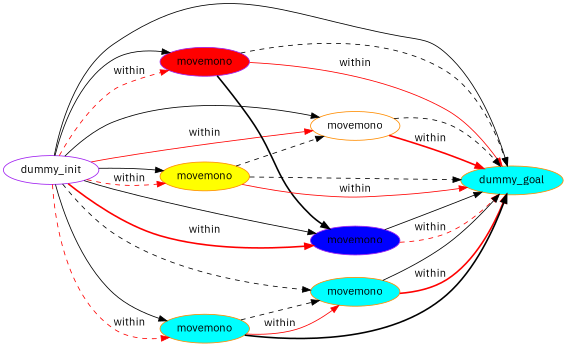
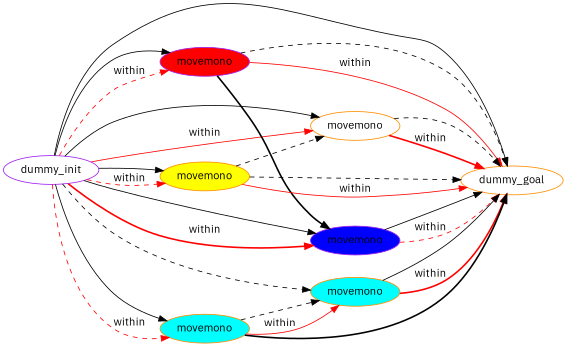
node "dummy_goal": fillcolor cyan -> white
